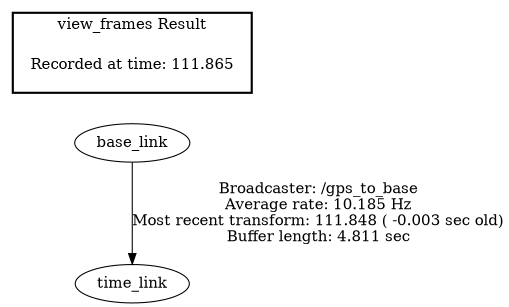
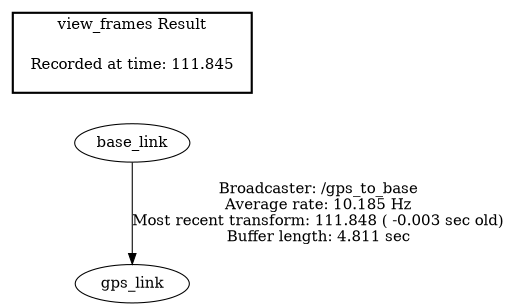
node "Recorded at time: 111.865": label "Recorded at time: 111.865" -> "Recorded at time: 111.845"
node "time_link": label "time_link" -> "gps_link"
